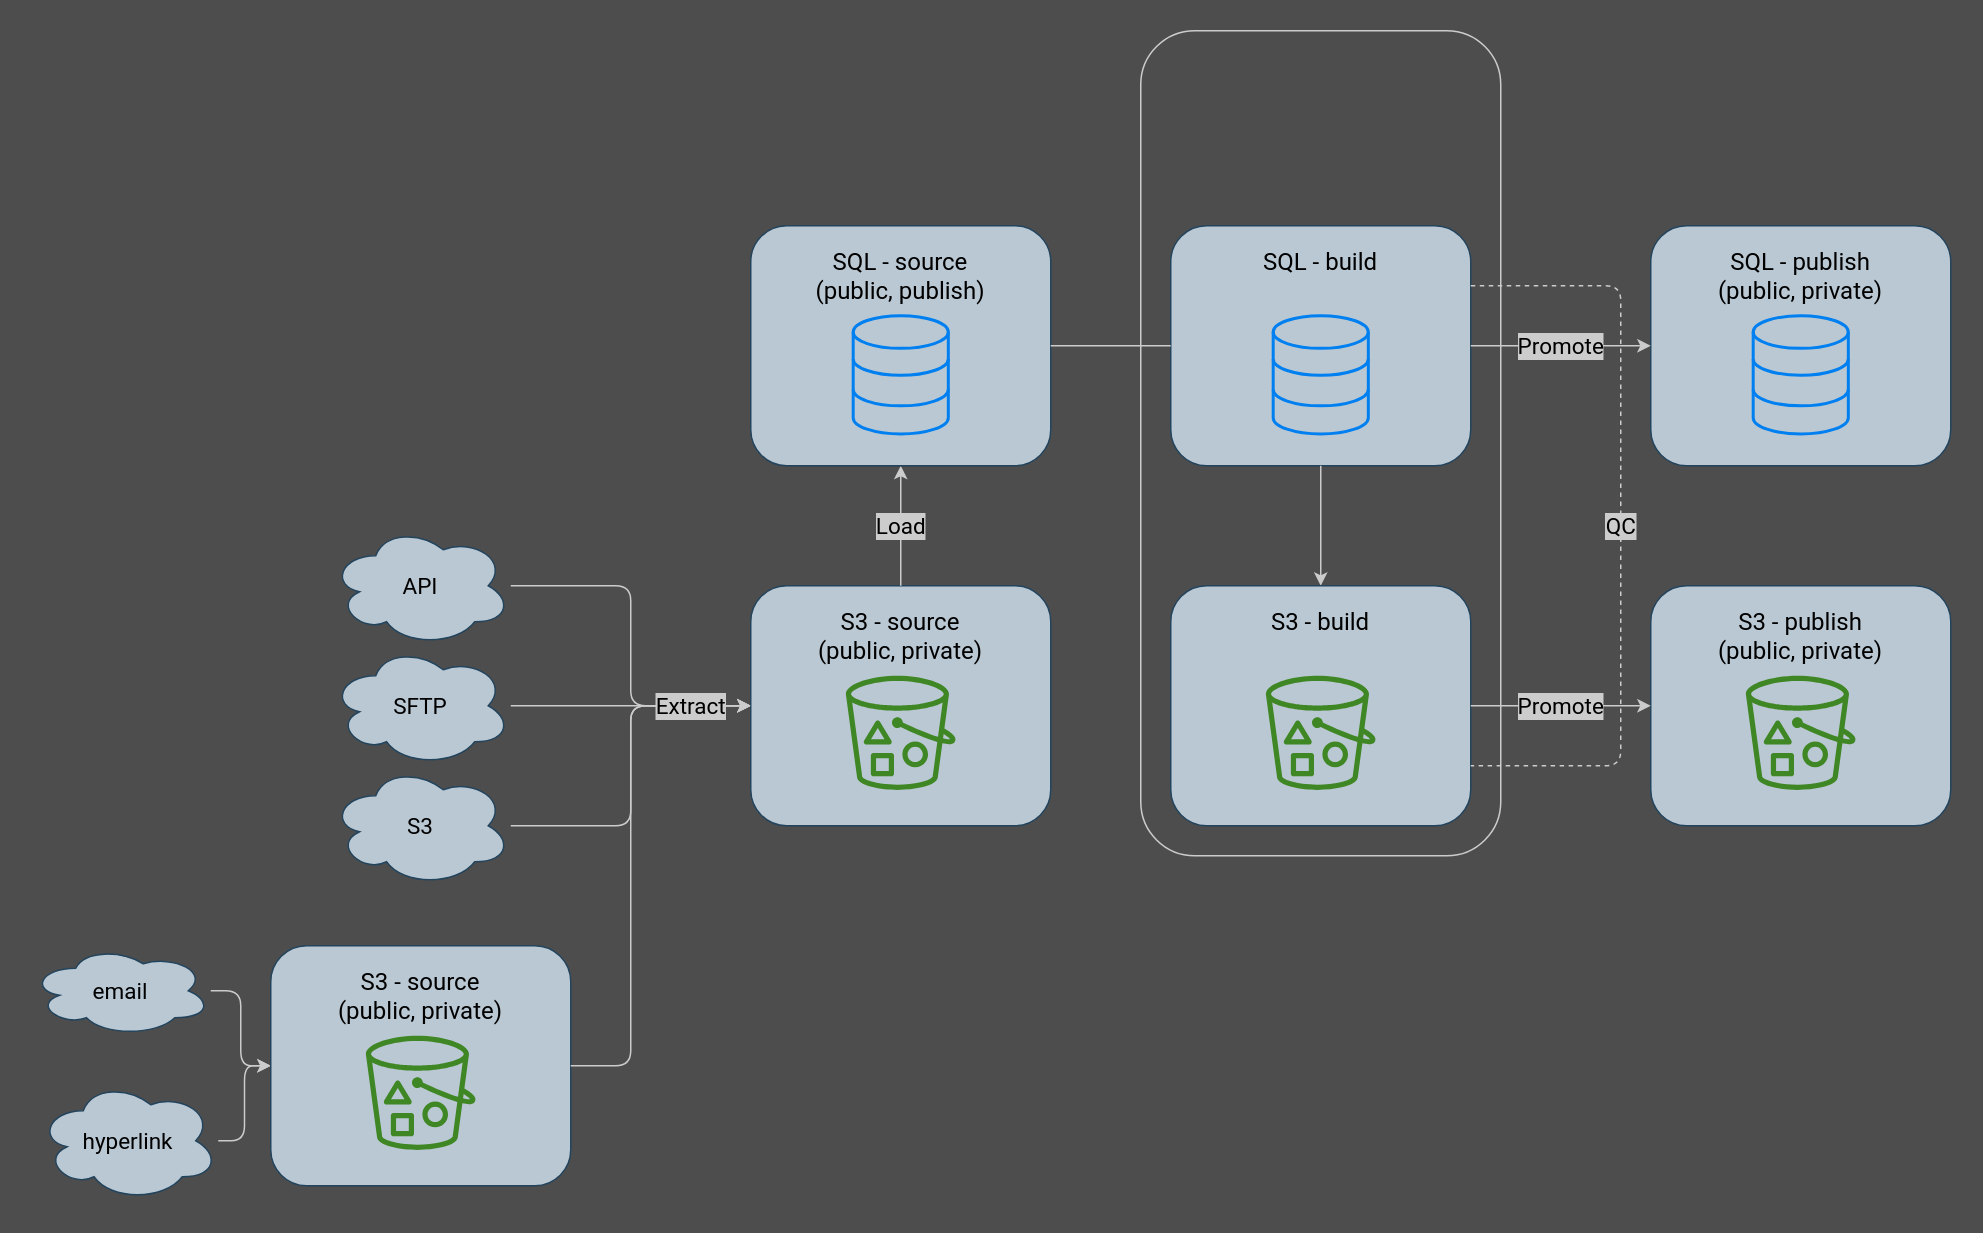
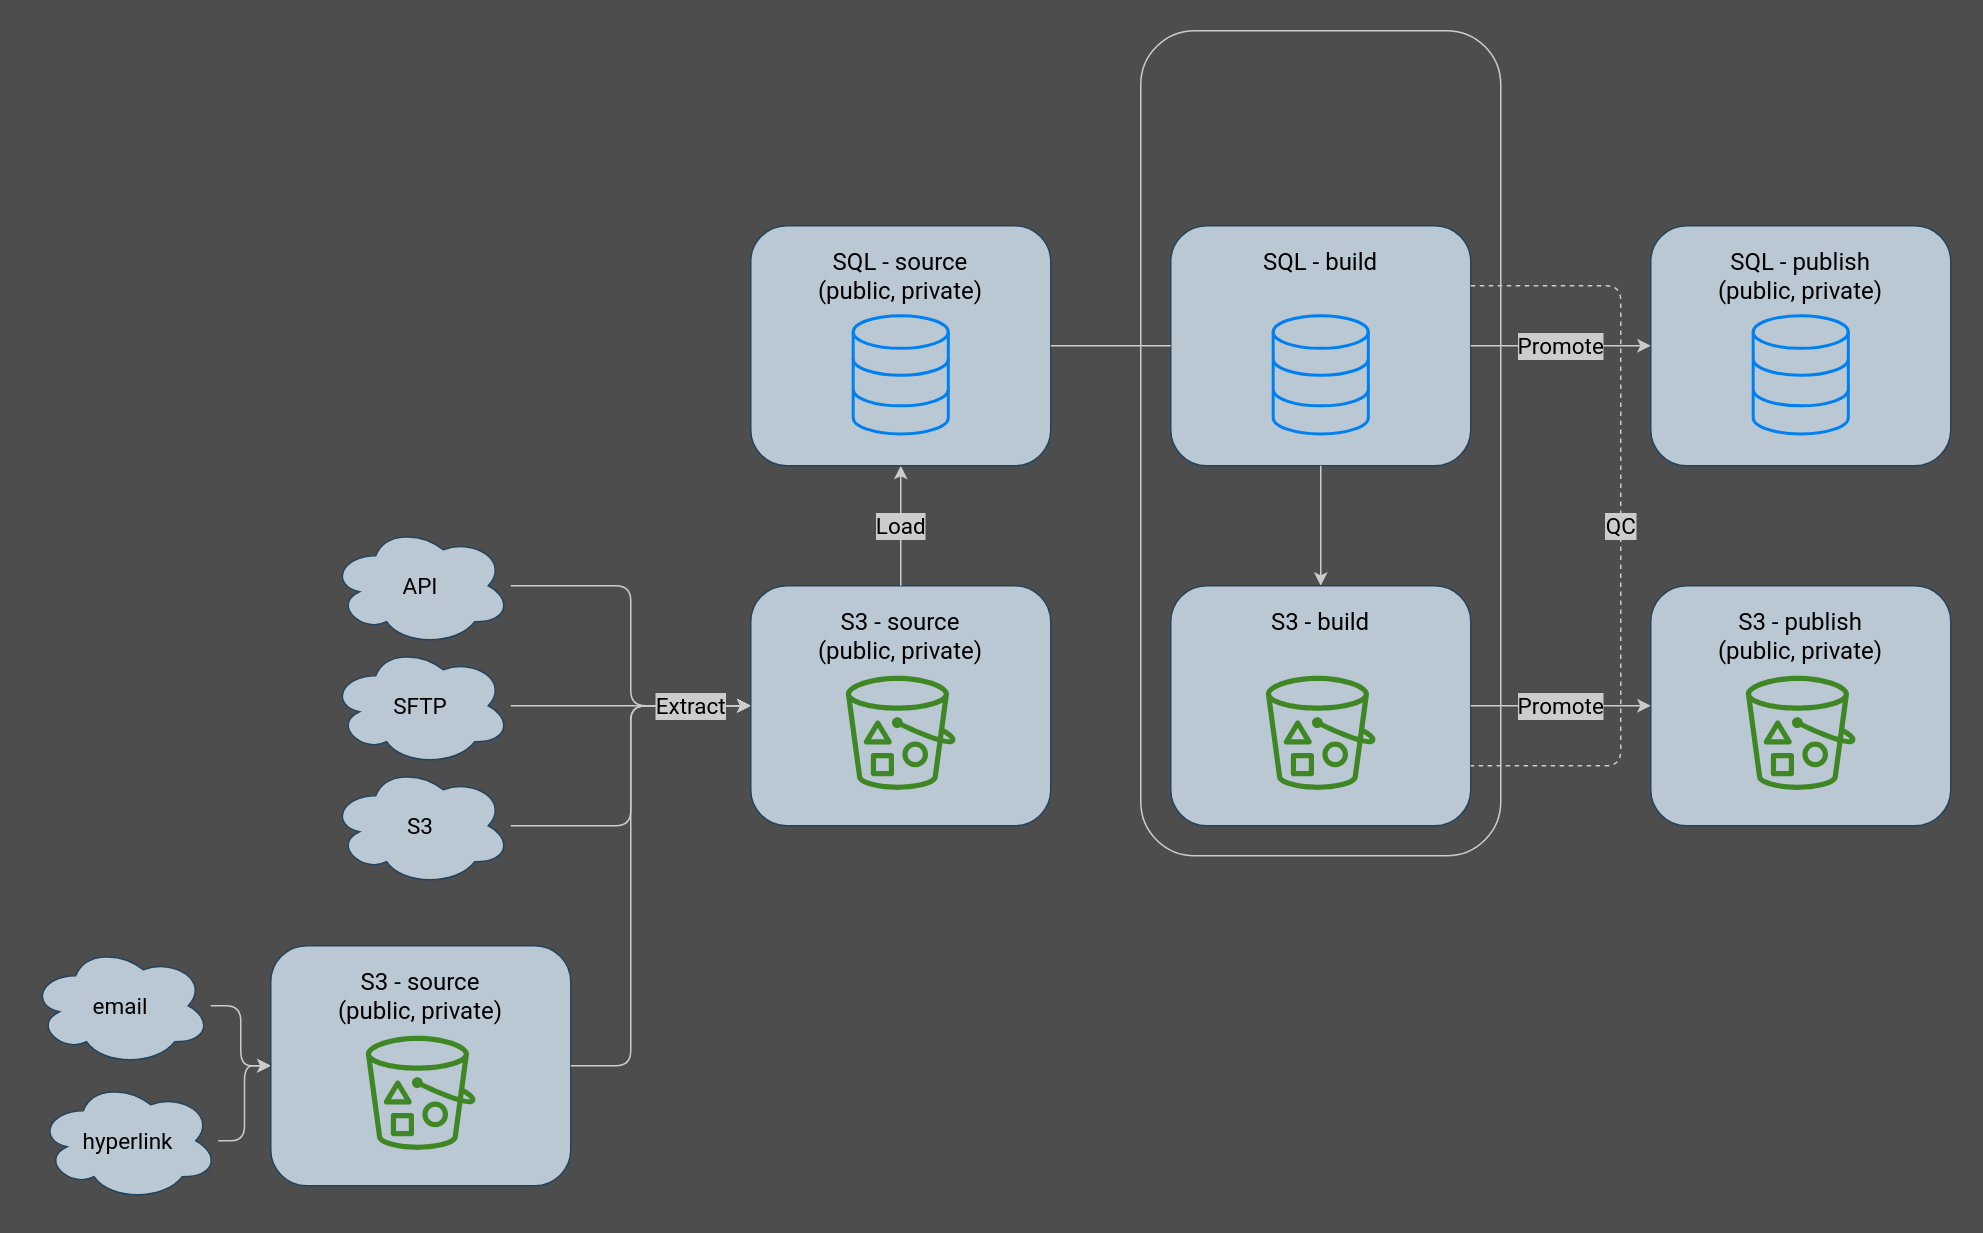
node "SQL - source (public, publish)": label "SQL - source (public, publish)" -> "SQL - source (public, private)"
node "email": size 180x90 -> 180x120
